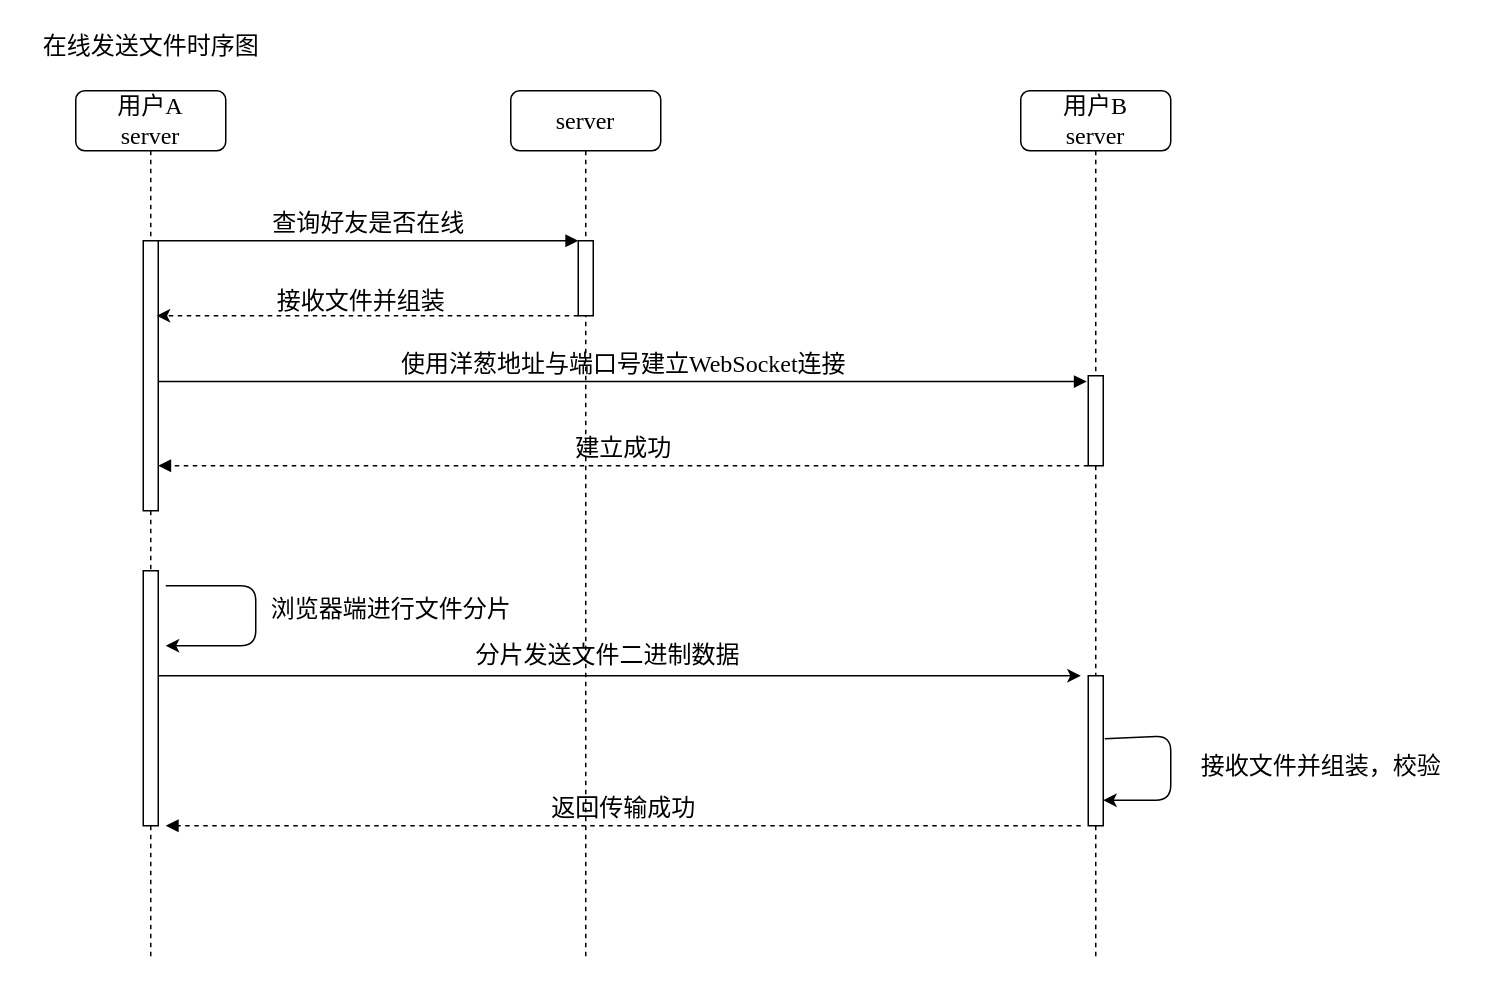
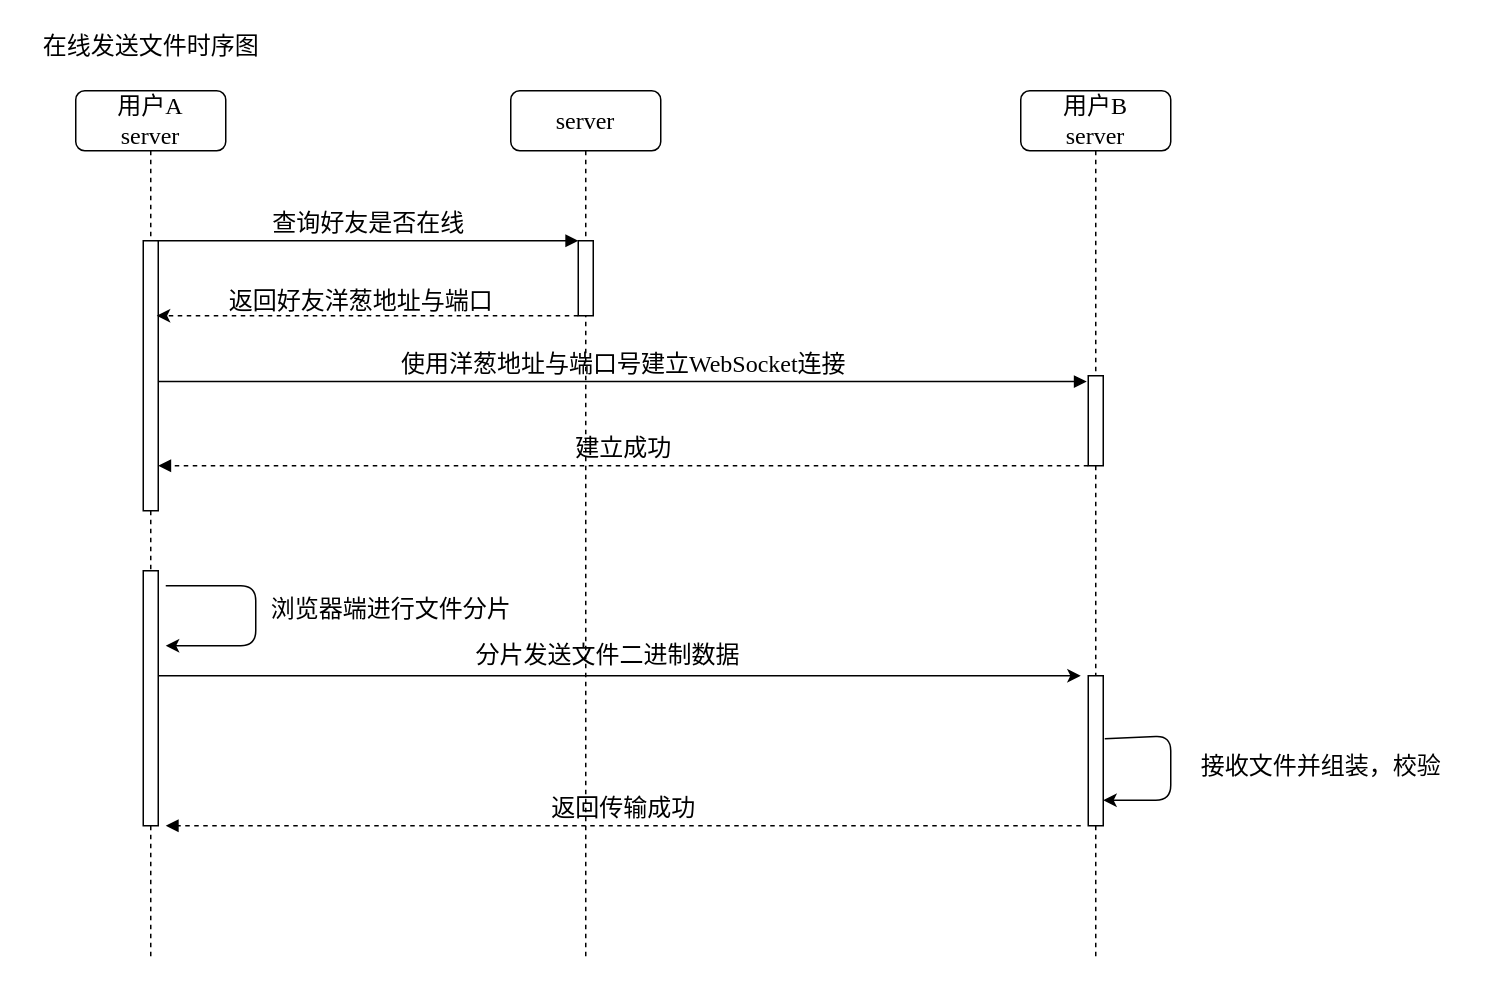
node "接收文件并组装": label "接收文件并组装" -> "返回好友洋葱地址与端口"
